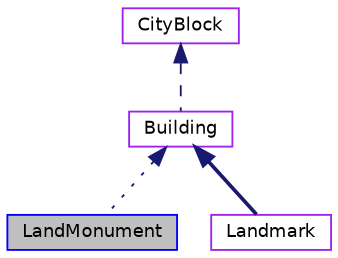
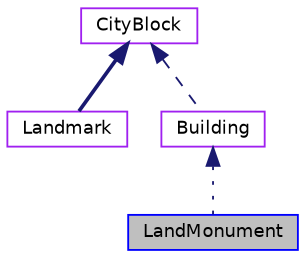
edge "Landmark" -> "Building": now "Landmark" -> "CityBlock"
